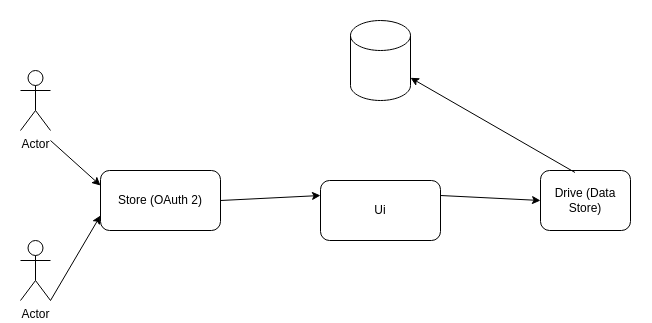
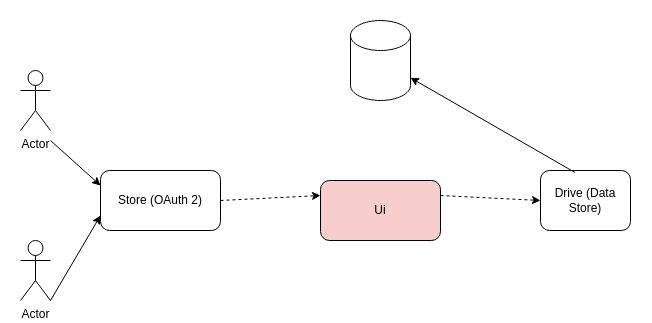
edge "Store (OAuth 2)" -> "Ui": style solid -> dashed
edge "Ui" -> "Drive (Data Store)": style solid -> dashed
node "Ui": fillcolor #ffffff -> #f8cecc
